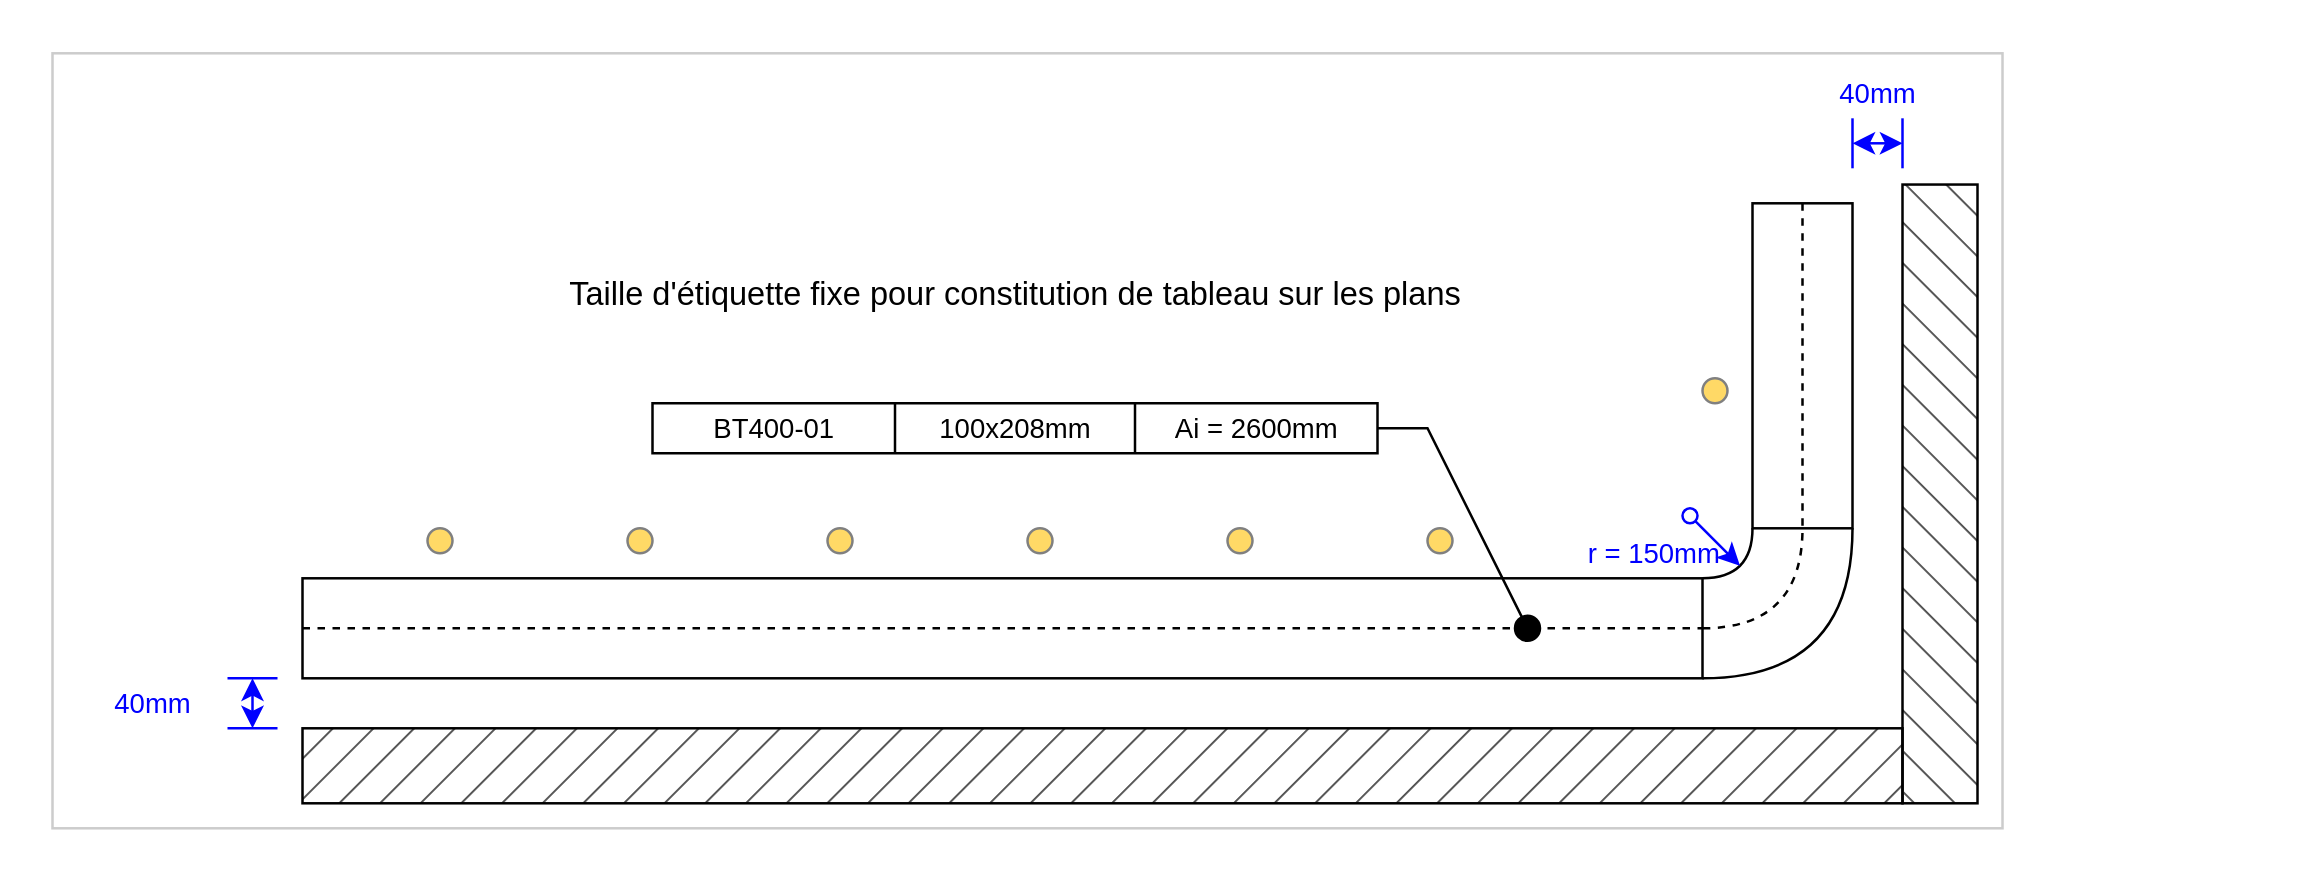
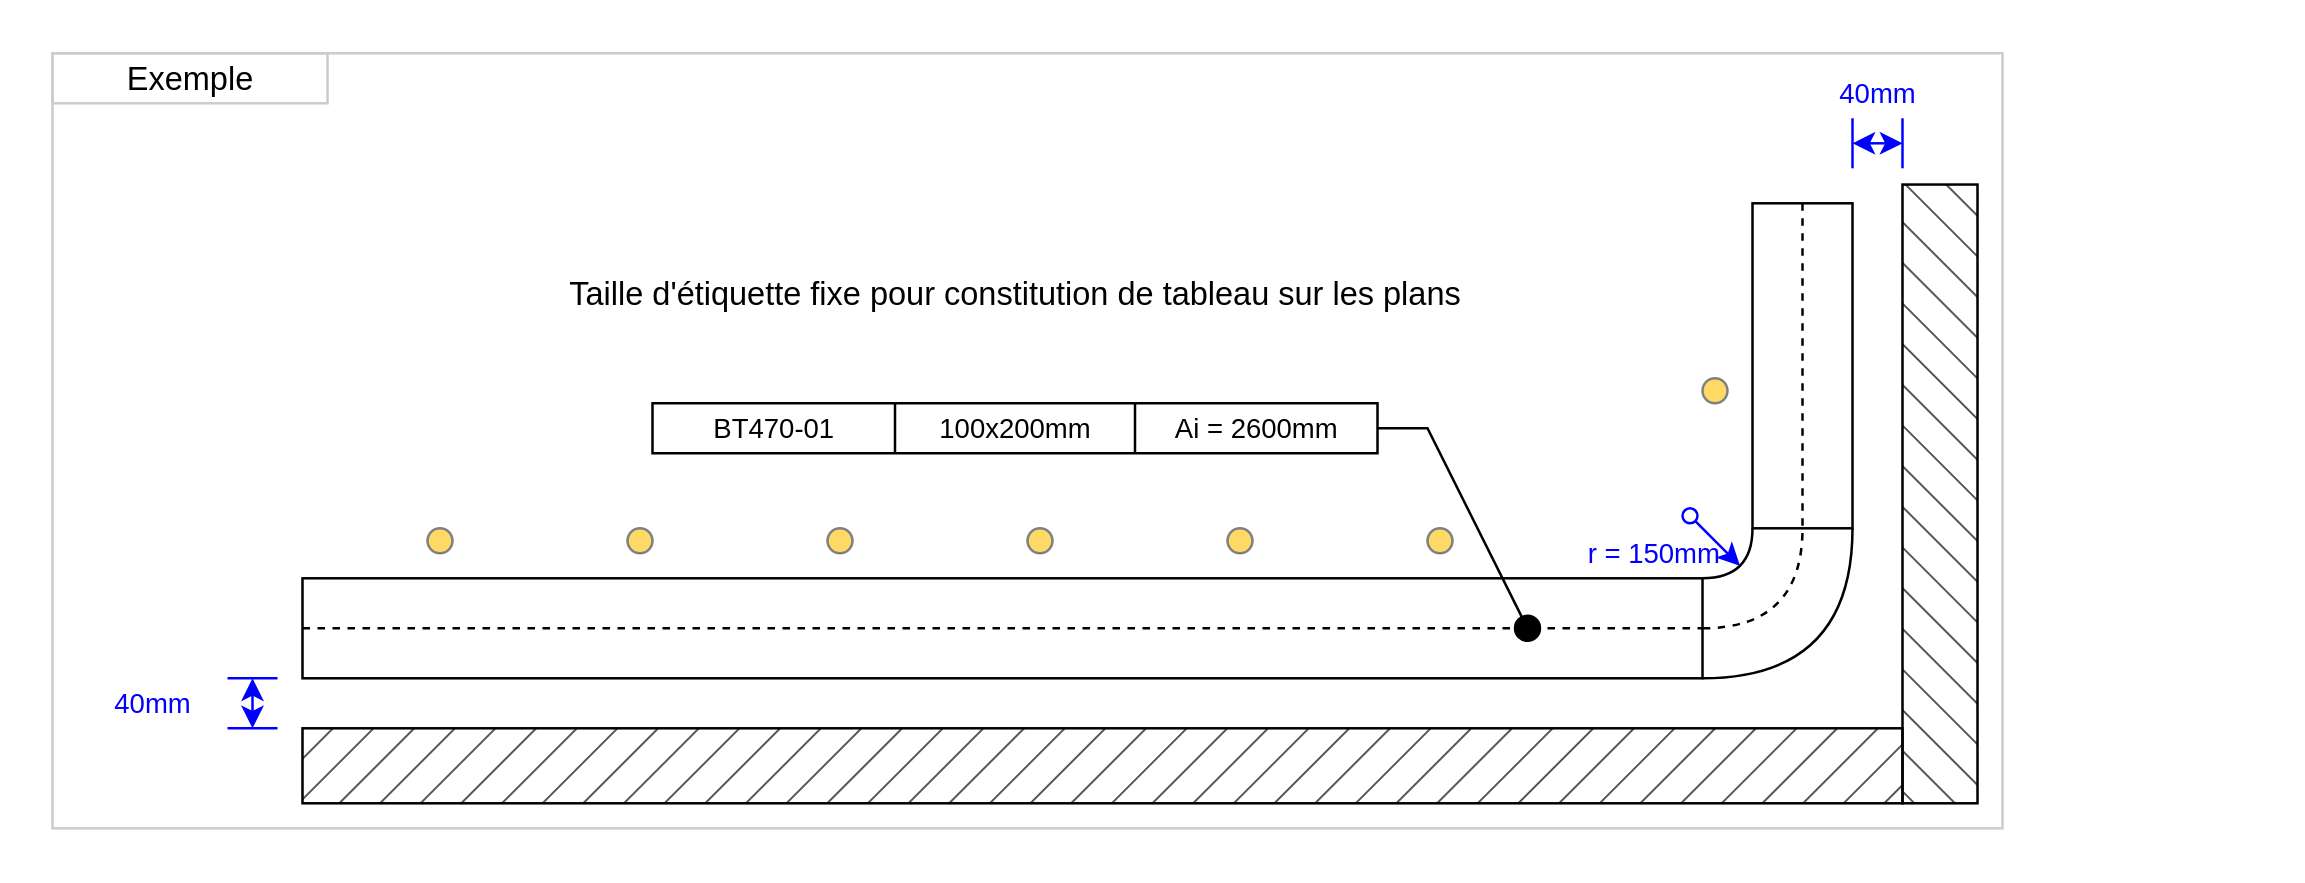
node "Exemple": added
node "BT400-01": label "BT400-01" -> "BT470-01"
node "100x208mm": label "100x208mm" -> "100x200mm"
